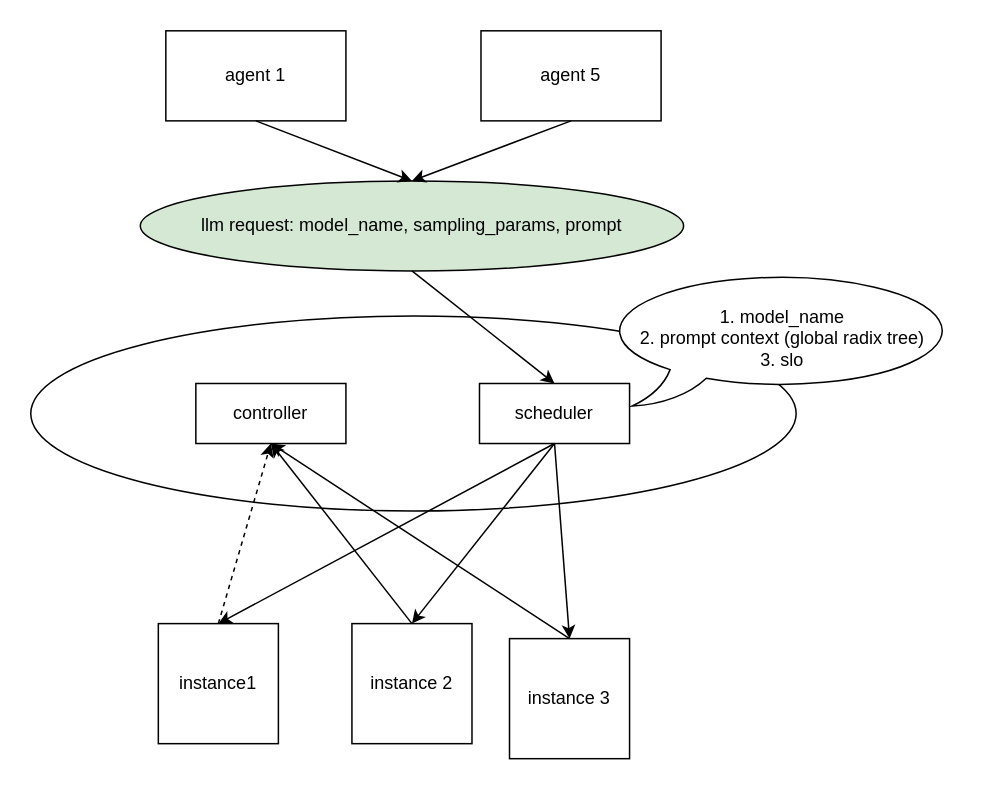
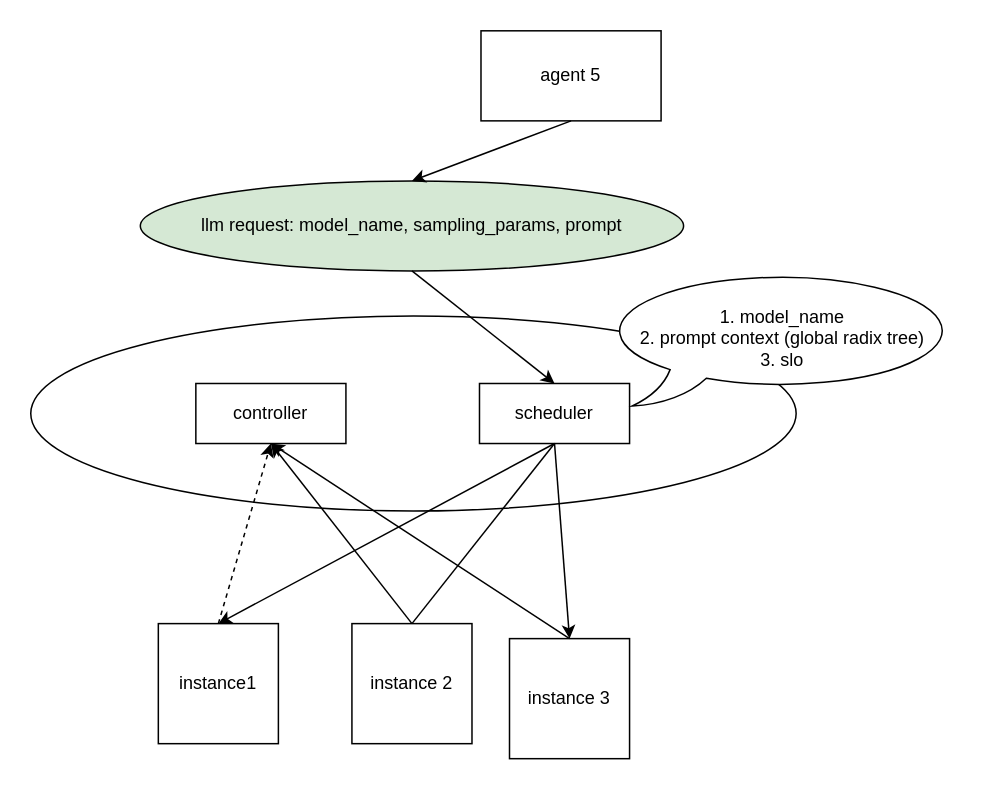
node "agent 1": removed
edge "agent 1" -> "llm request: model_name, sampling_params, prompt": removed
edge "scheduler" -> "instance 2": arrowhead classic -> none
